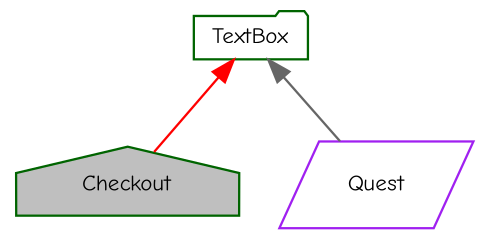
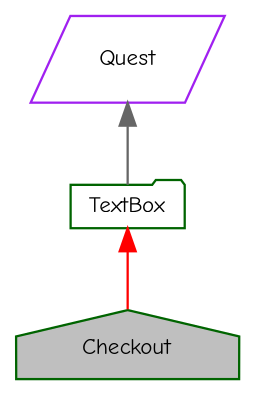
edge "Quest" -> "TextBox": reversed
